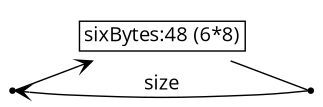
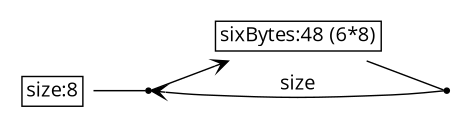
node "size:8": added
